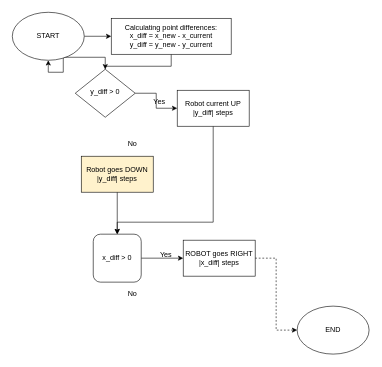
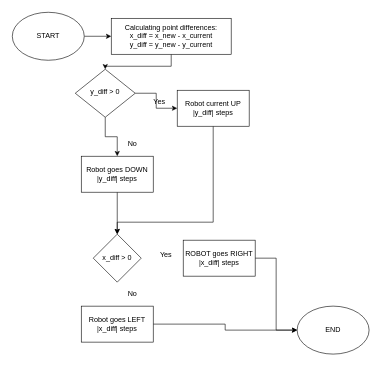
edge "y_diff > 0" -> "START": now "y_diff > 0" -> "Robot goes DOWN |y_diff| steps"
node "Robot goes DOWN |y_diff| steps": fillcolor #fff2cc -> #ffffff
node "x_diff > 0": shape rounded rectangle -> diamond
edge "x_diff > 0" -> "ROBOT goes RIGHT |x_diff| steps": removed
edge "ROBOT goes RIGHT |x_diff| steps" -> "END": style dashed -> solid
node "Robot goes LEFT |x_diff| steps": added
edge "Robot goes LEFT |x_diff| steps" -> "END": added
